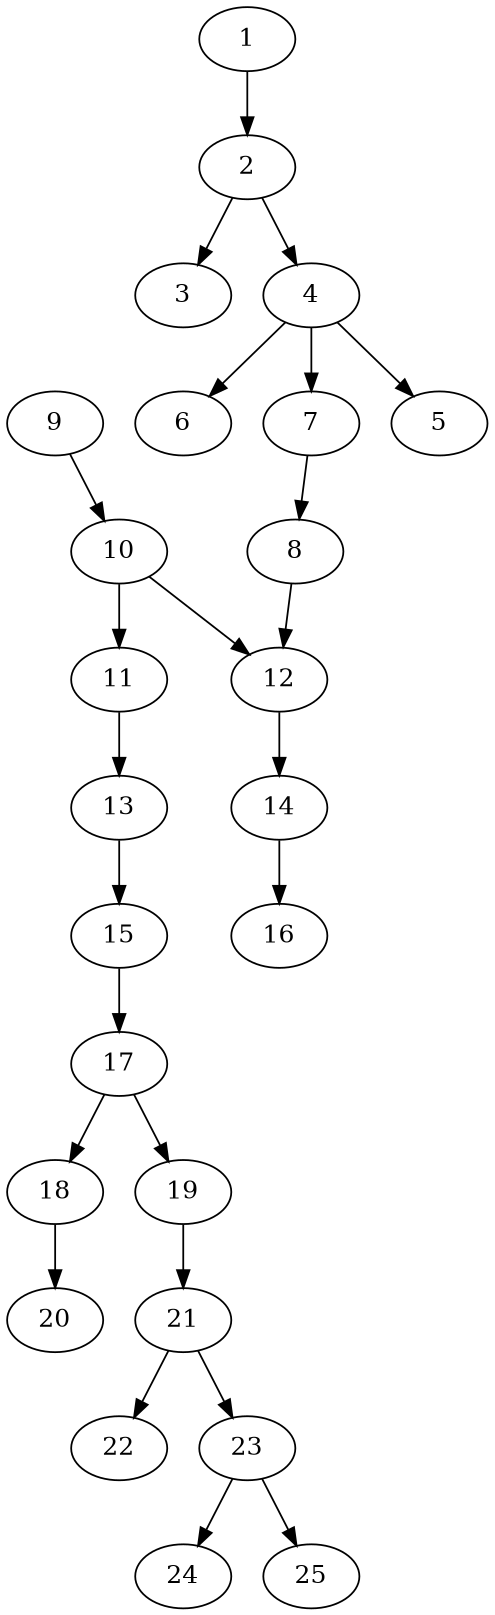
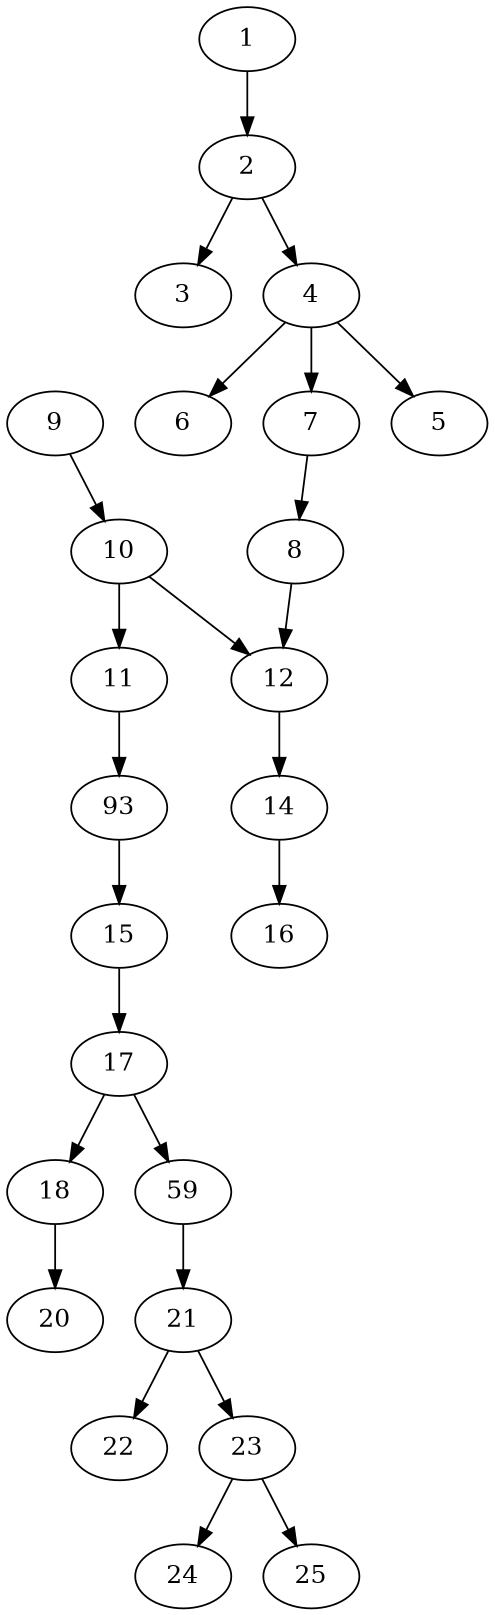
node "13": label "13" -> "93"
node "19": label "19" -> "59"
